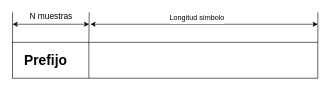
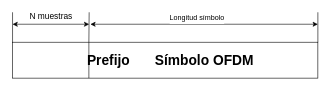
node "Prefijo": moved (45, 60) -> (108, 60)
node "Símbolo OFDM": added
